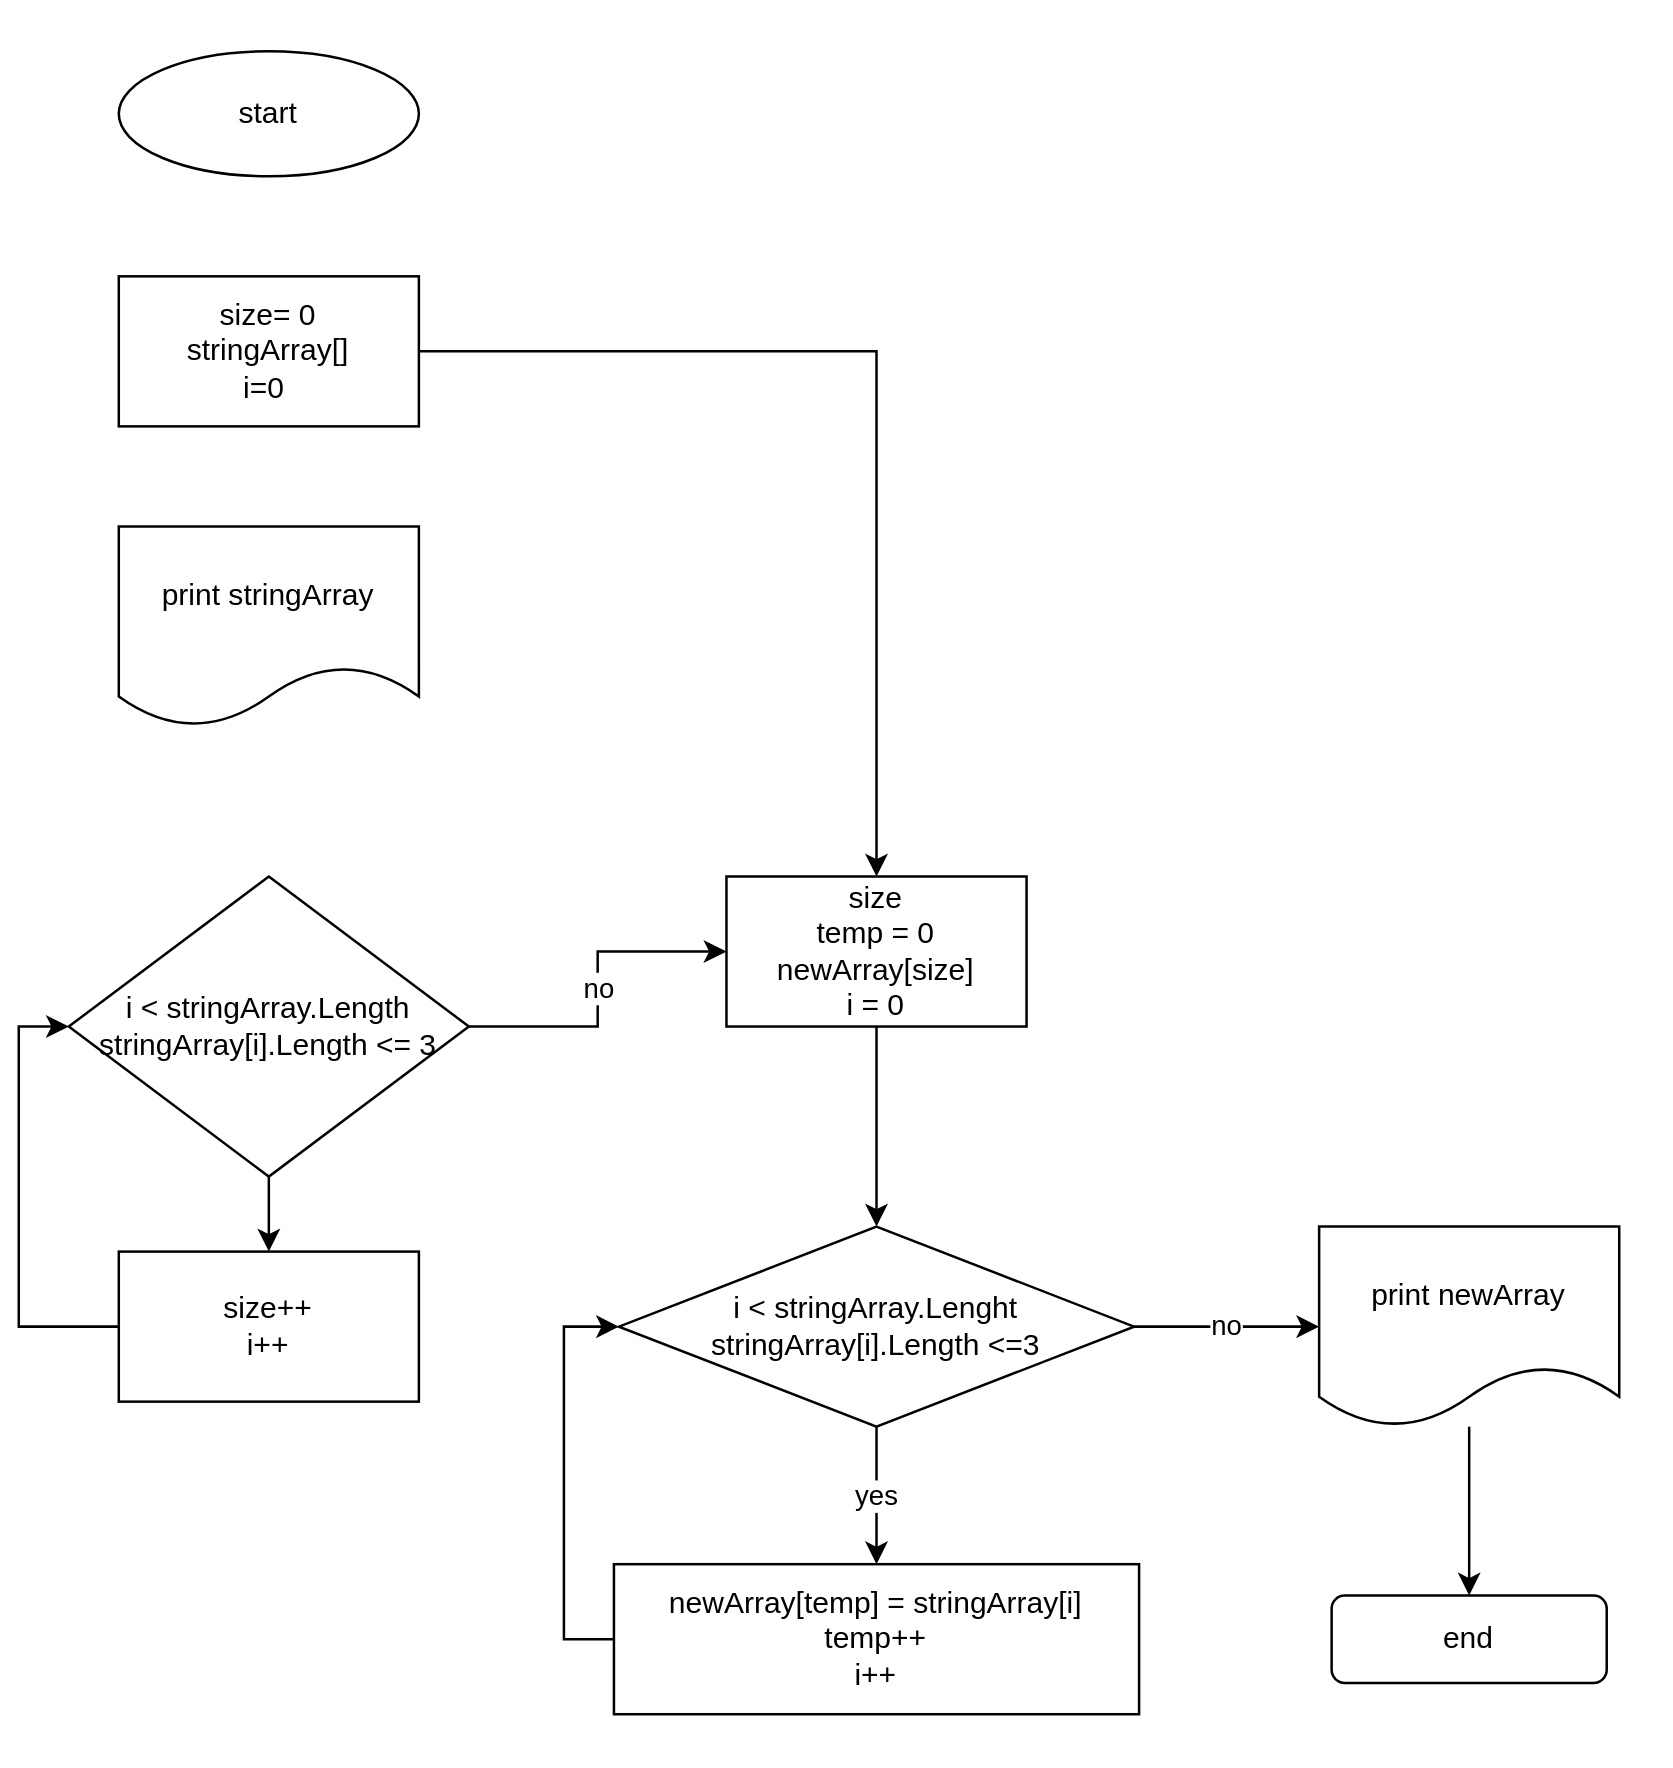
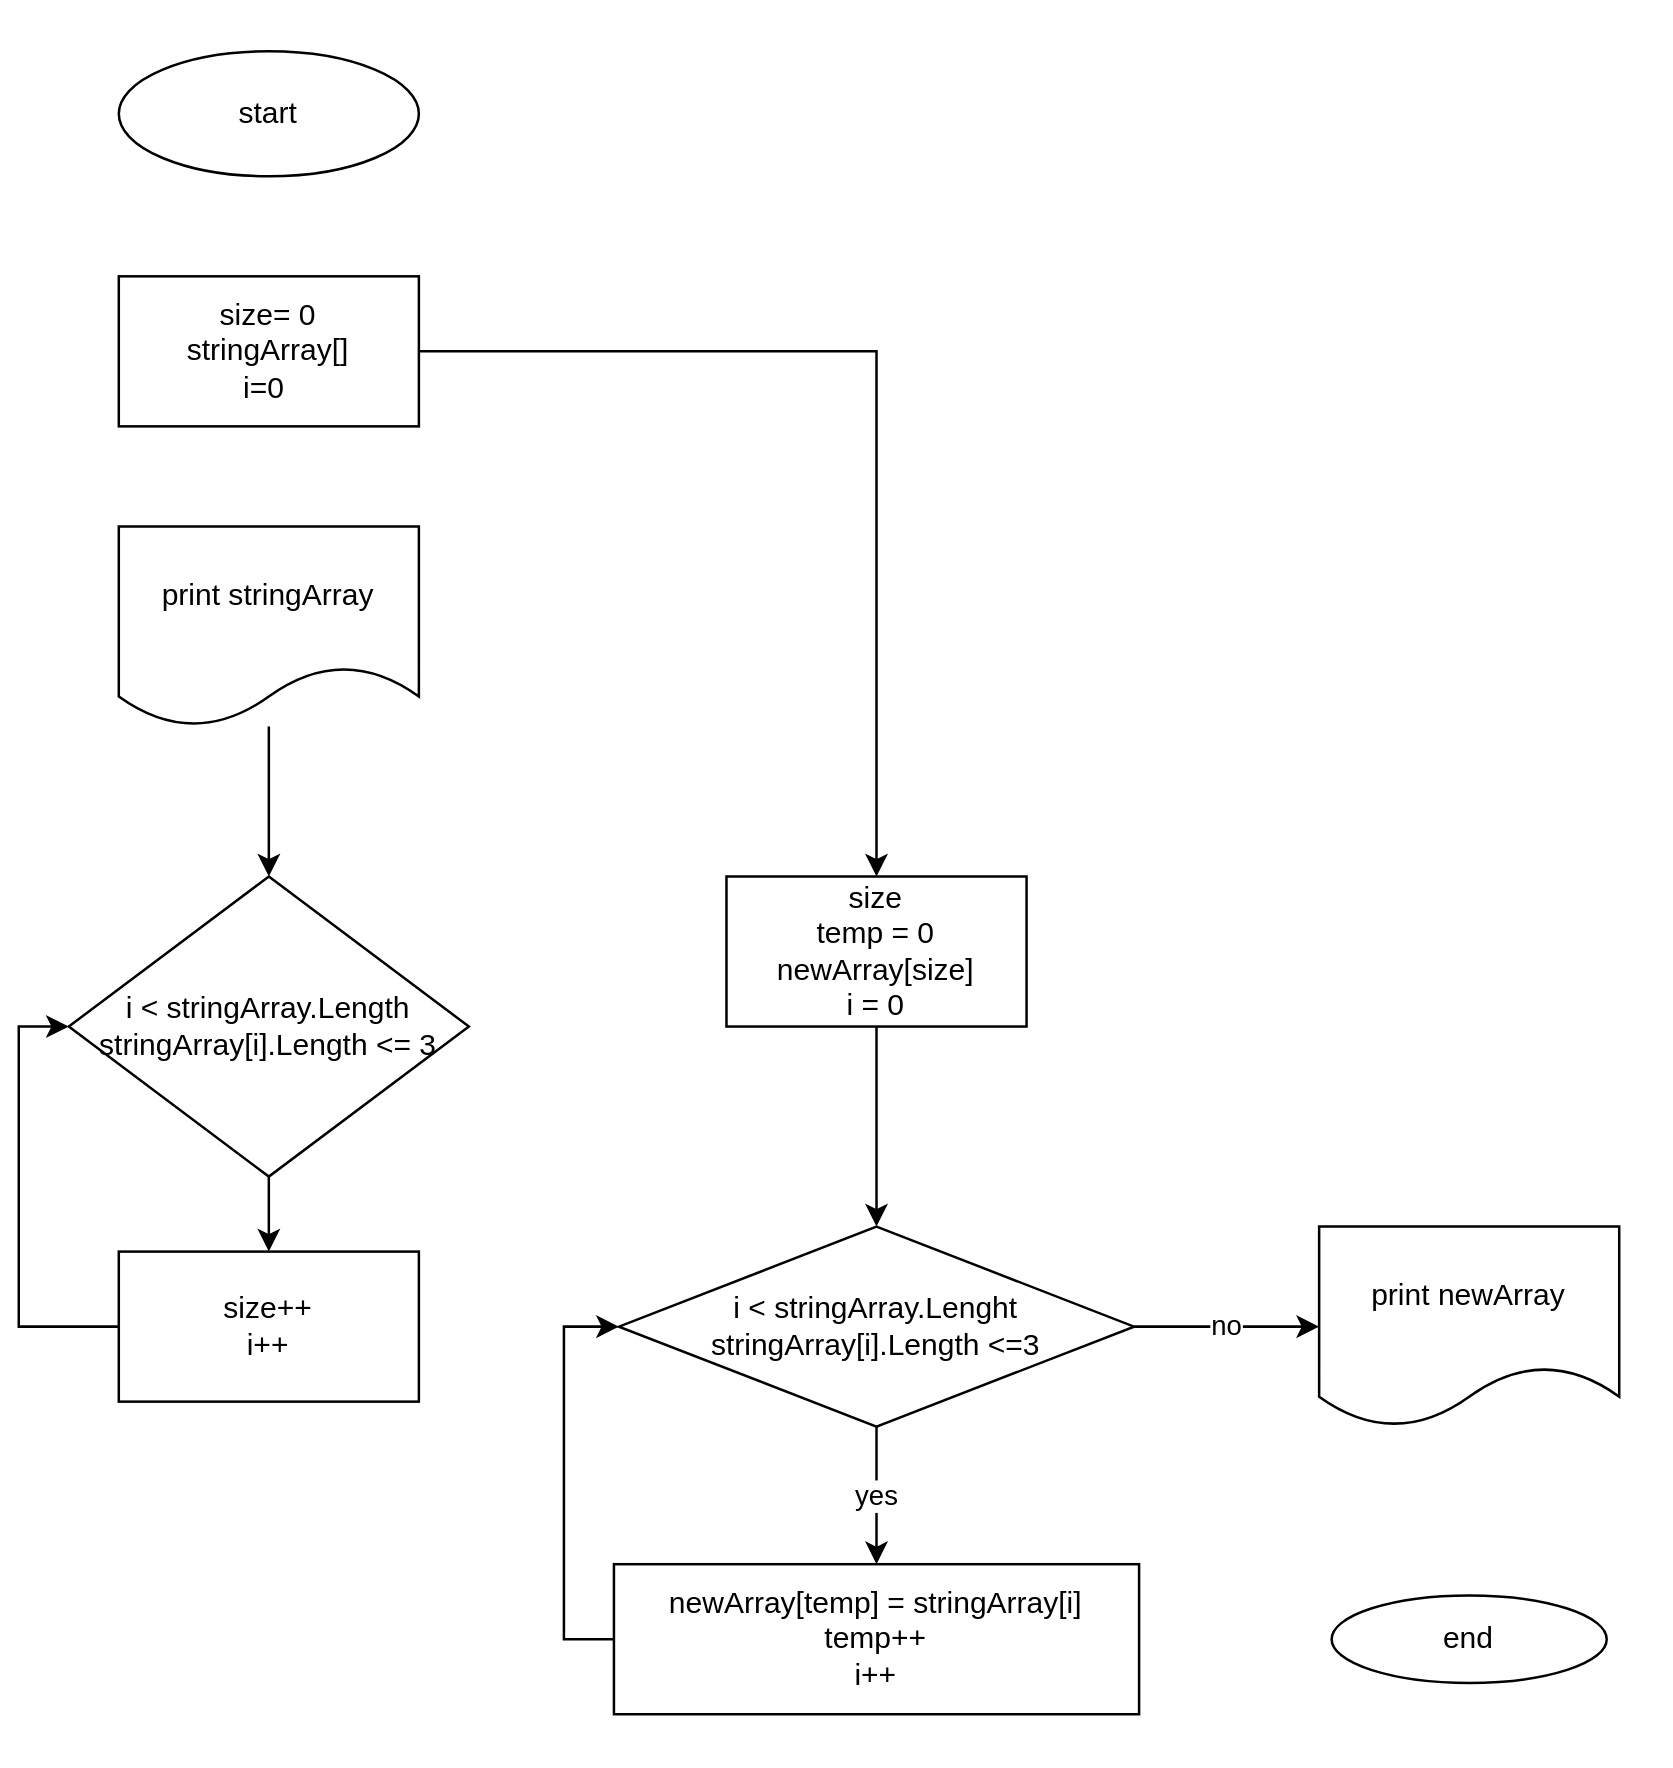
edge "print stringArray" -> "i < stringArray.Length stringArray[i].Length <= 3": added
edge "i < stringArray.Length stringArray[i].Length <= 3" -> "size temp = 0 newArray[size] i = 0": removed, label "no"
edge "print newArray" -> "end": removed
node "end": shape rounded rectangle -> ellipse
